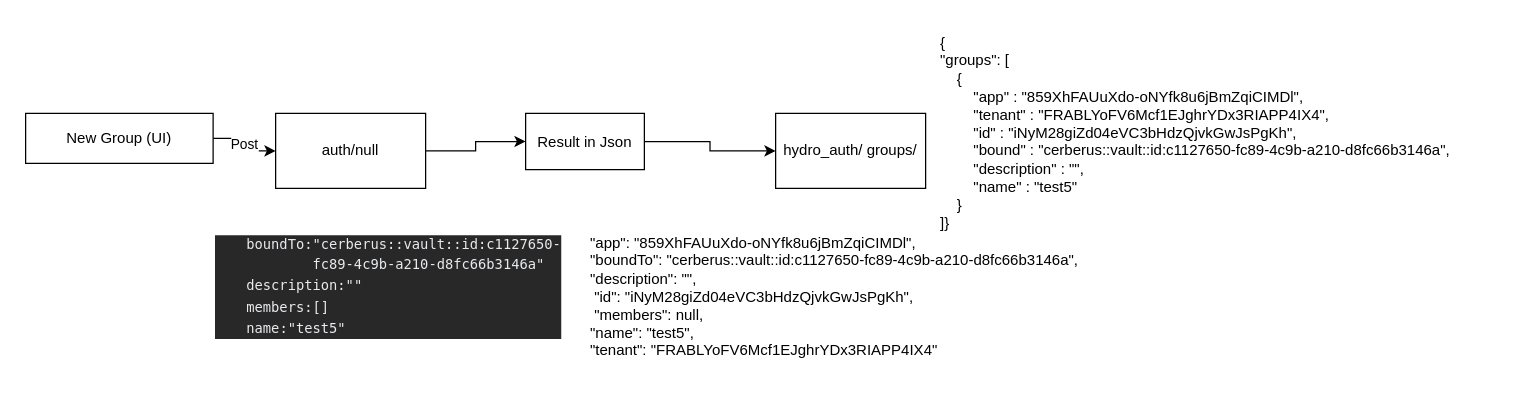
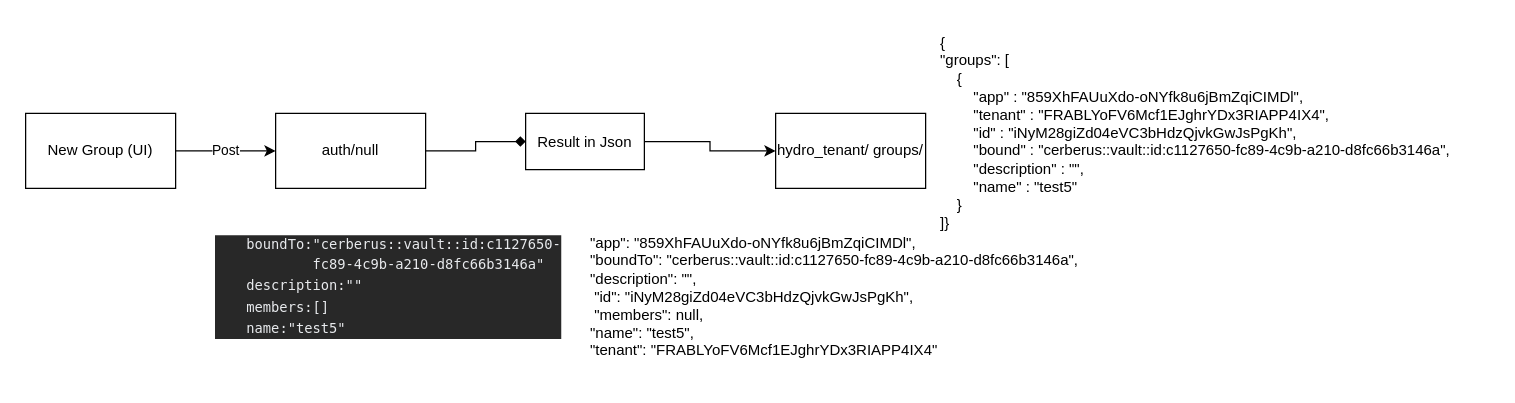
node "New Group (UI)": size 188x50 -> 150x75
edge "auth/null" -> "Result in Json": arrowhead classic -> diamond
node "hydro_auth/ groups/": label "hydro_auth/ groups/" -> "hydro_tenant/ groups/"
